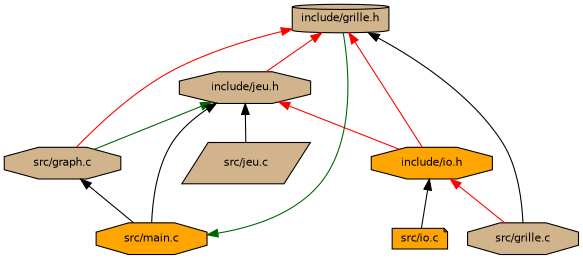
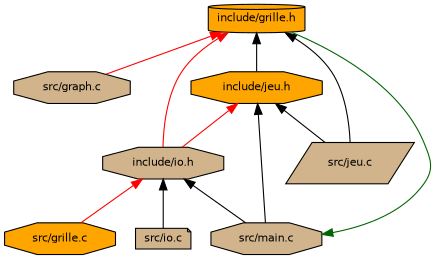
node "include/grille.h": fillcolor tan -> orange
edge "include/jeu.h" -> "include/grille.h": color red -> black
node "include/jeu.h": fillcolor tan -> orange
edge "src/grille.c" -> "include/grille.h": now "src/jeu.c" -> "include/grille.h"
edge "src/graph.c" -> "include/jeu.h": removed
node "include/io.h": fillcolor orange -> tan
edge "src/main.c" -> "src/graph.c": now "src/main.c" -> "include/io.h"
node "src/main.c": fillcolor orange -> tan
node "src/io.c": fillcolor orange -> tan
node "src/grille.c": fillcolor tan -> orange
